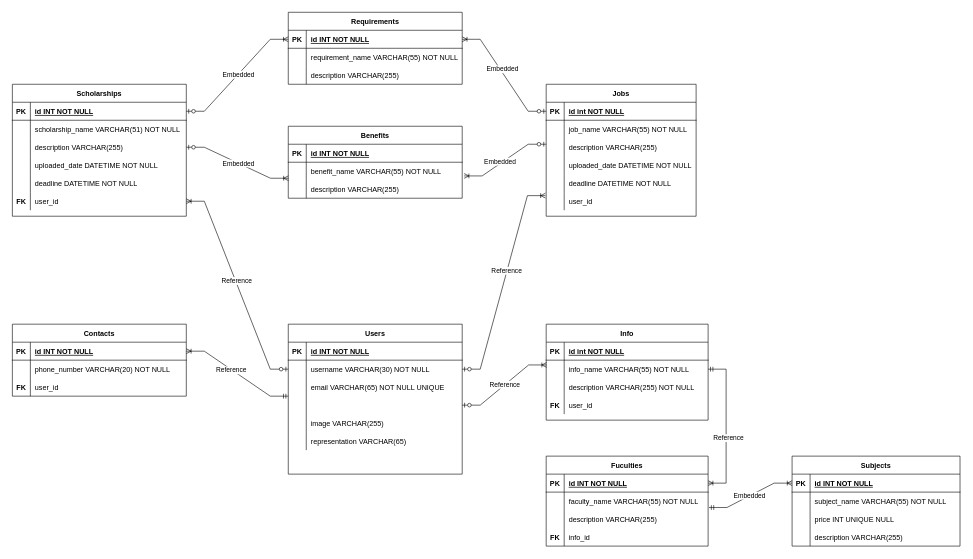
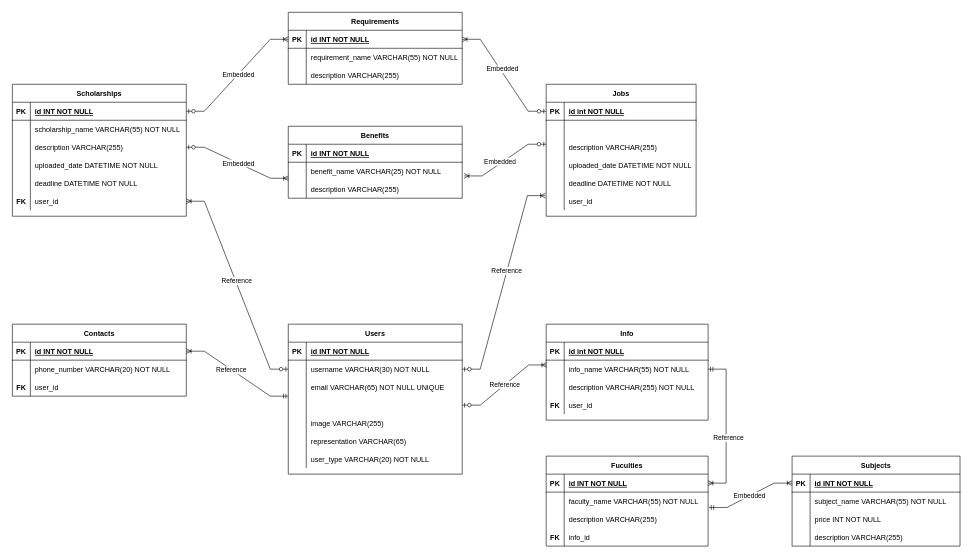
node "job_name VARCHAR(55) NOT NULL": removed
node "scholarship_name VARCHAR(51) NOT NULL": label "scholarship_name VARCHAR(51) NOT NULL" -> "scholarship_name VARCHAR(55) NOT NULL"
node "benefit_name VARCHAR(55) NOT NULL": label "benefit_name VARCHAR(55) NOT NULL" -> "benefit_name VARCHAR(25) NOT NULL"
node "user_type VARCHAR(20) NOT NULL": added
node "price INT UNIQUE NULL": label "price INT UNIQUE NULL" -> "price INT NOT NULL"
